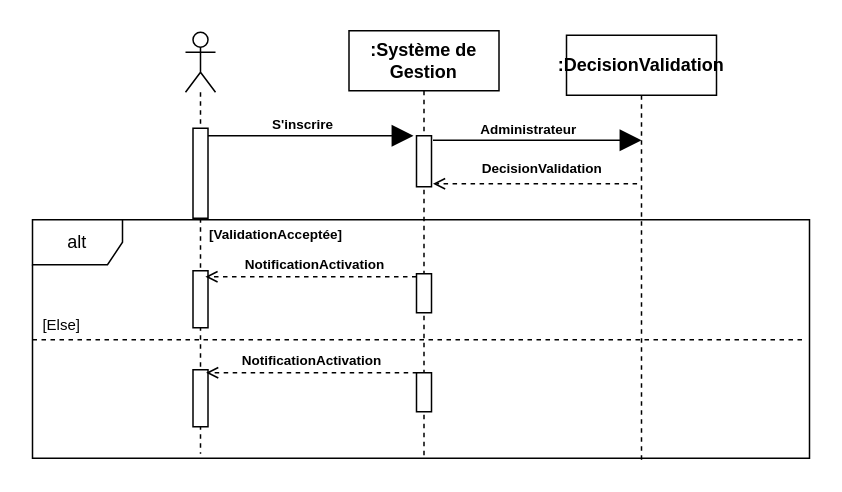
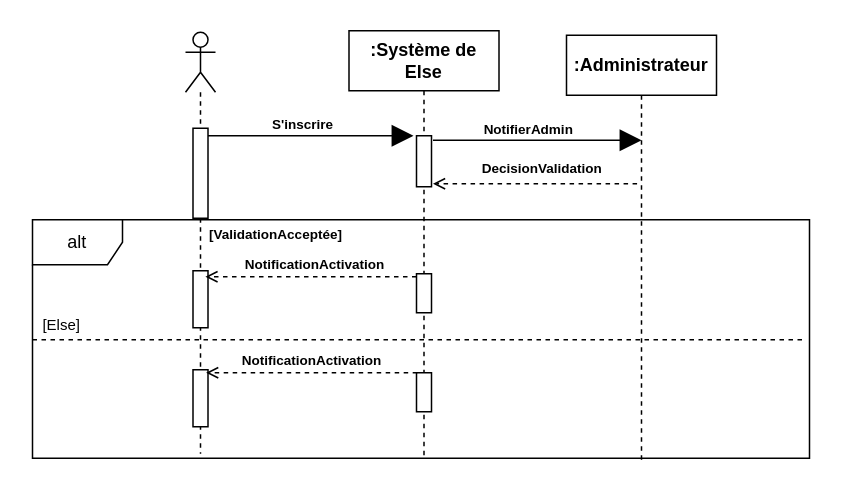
node ":Système de Gestion": label ":Système de Gestion" -> ":Système de Else"
node ":DecisionValidation": label ":DecisionValidation" -> ":Administrateur"
node "Administrateur": label "Administrateur" -> "NotifierAdmin"
